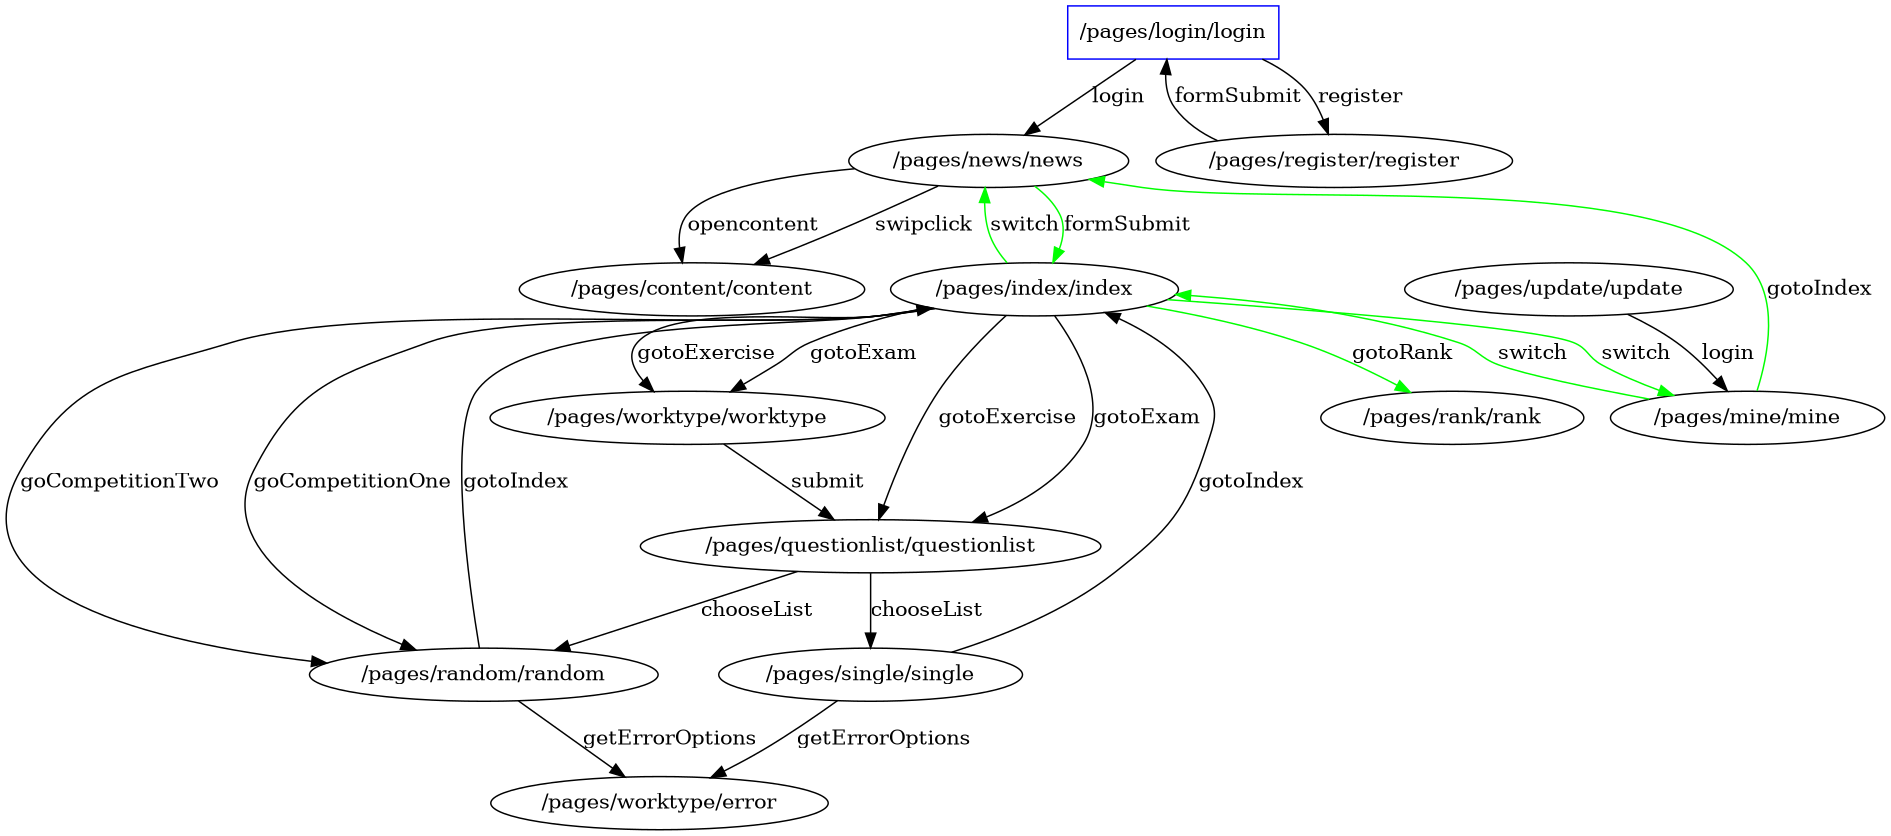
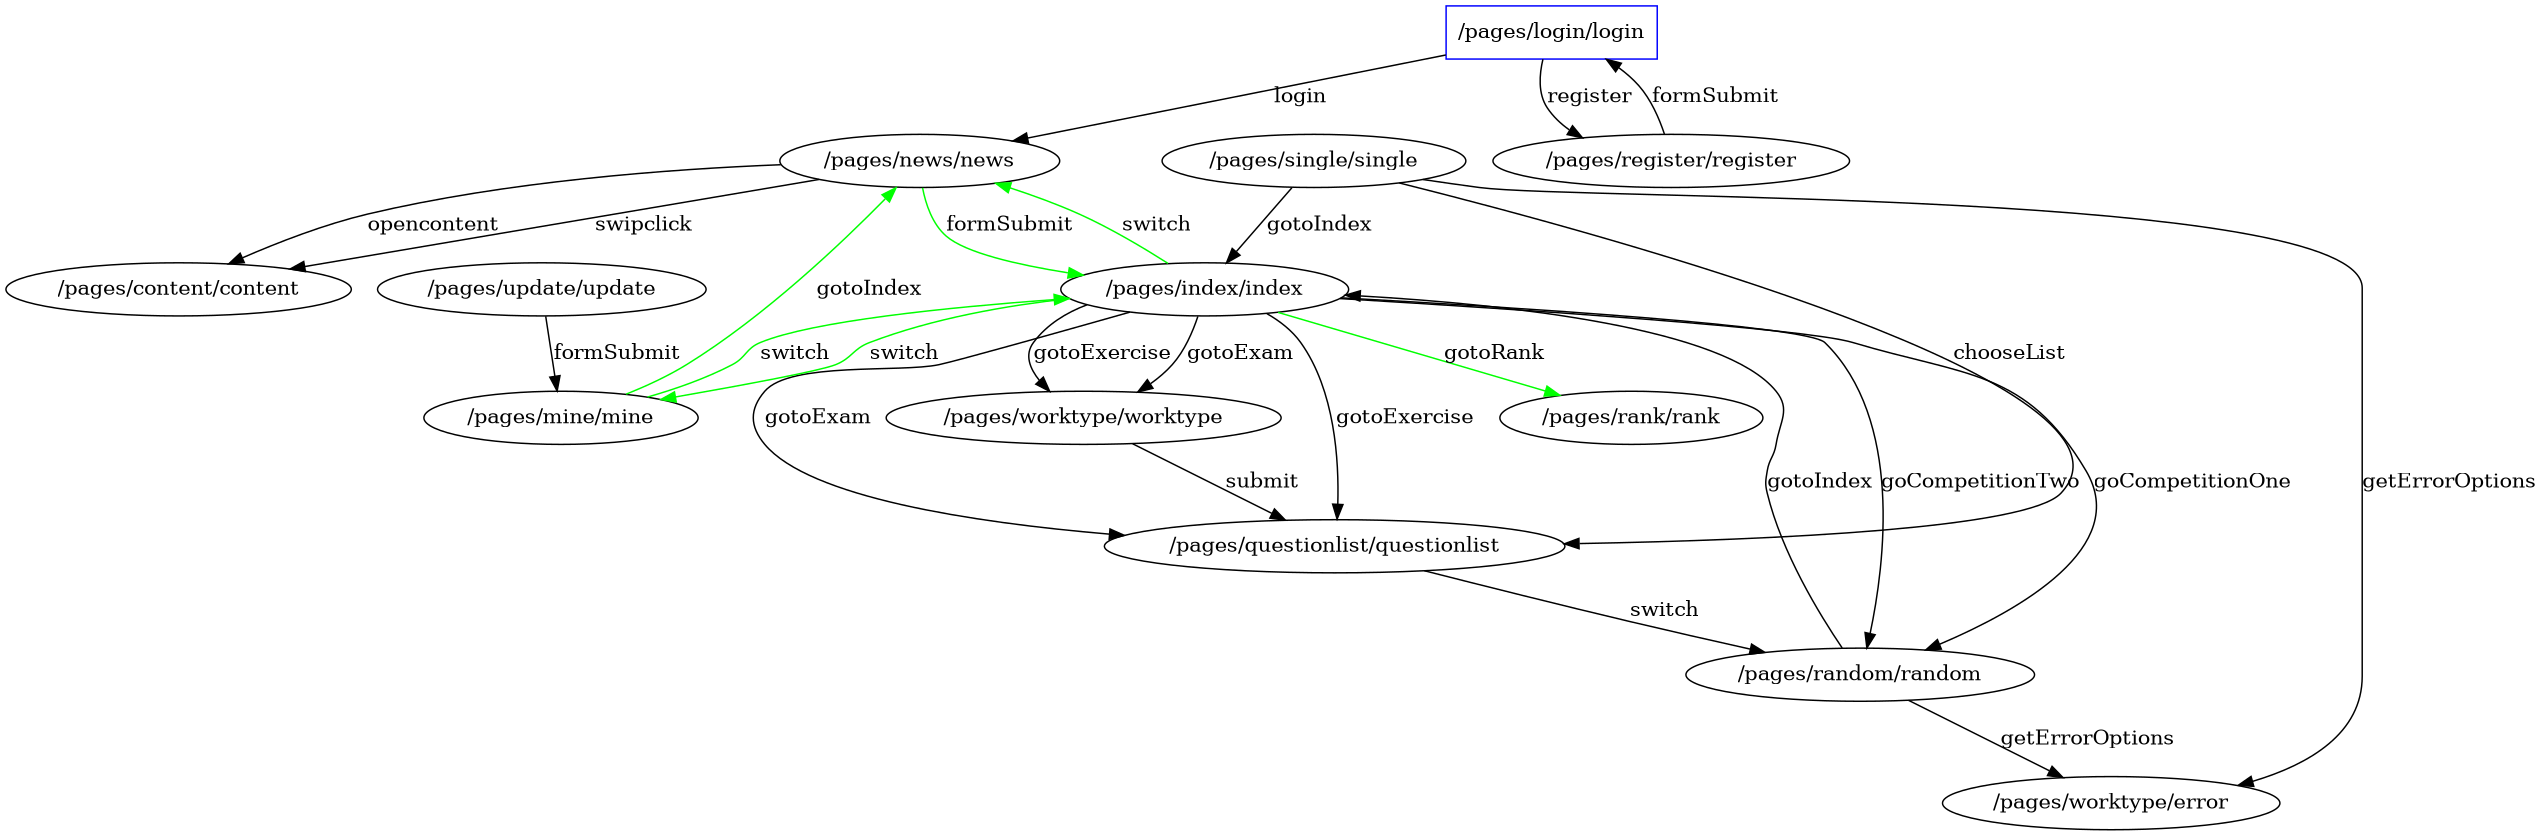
edge "/pages/update/update" -> "/pages/mine/mine": label "login" -> "formSubmit"
edge "/pages/questionlist/questionlist" -> "/pages/single/single": reversed
edge "/pages/questionlist/questionlist" -> "/pages/random/random": label "chooseList" -> "switch"
